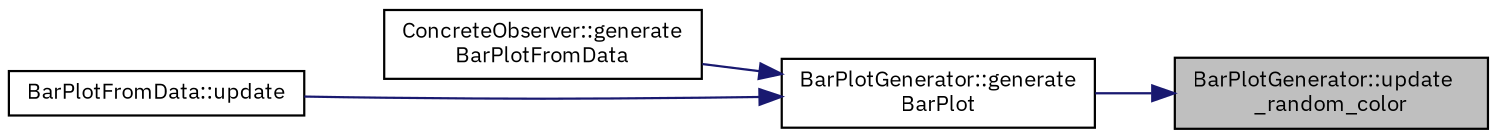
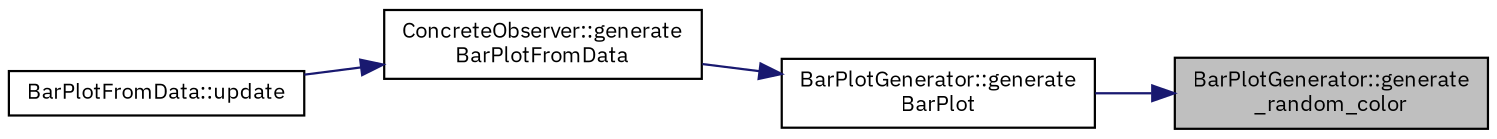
node "BarPlotGenerator::update _random_color": label "BarPlotGenerator::update _random_color" -> "BarPlotGenerator::generate _random_color"
edge "BarPlotFromData::update" -> "BarPlotGenerator::generate BarPlot": now "BarPlotFromData::update" -> "ConcreteObserver::generate BarPlotFromData"
